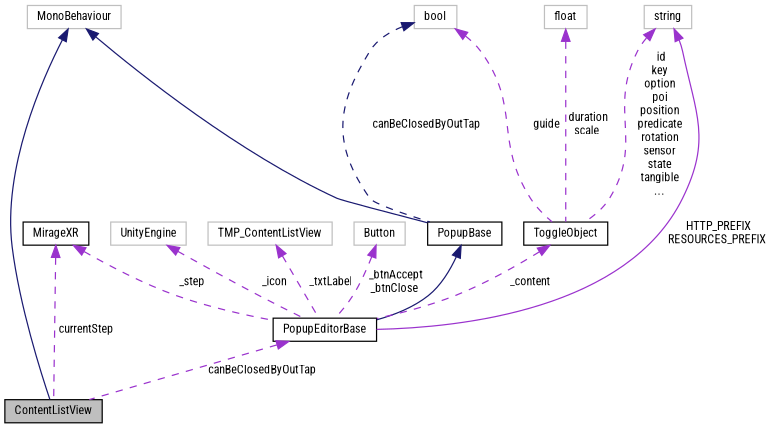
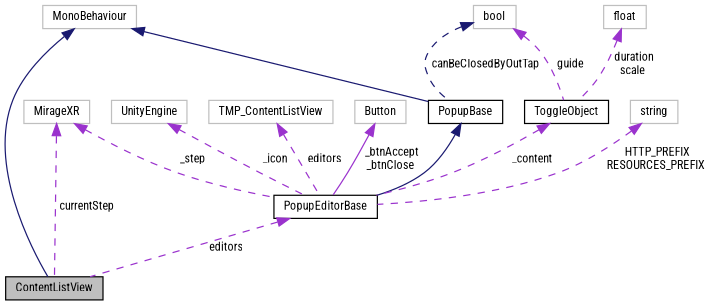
edge "ToggleObject" -> "string": removed, label "id key option poi position predicate rotation sensor state tangible ..."
node "MirageXR": color black -> grey75
edge "PopupEditorBase" -> "string": style solid -> dashed
edge "PopupEditorBase" -> "TMP_ContentListView": label " _txtLabel" -> " editors"
edge "PopupEditorBase" -> "Button": style dashed -> solid
edge "ContentListView" -> "PopupEditorBase": label " canBeClosedByOutTap" -> " editors"
